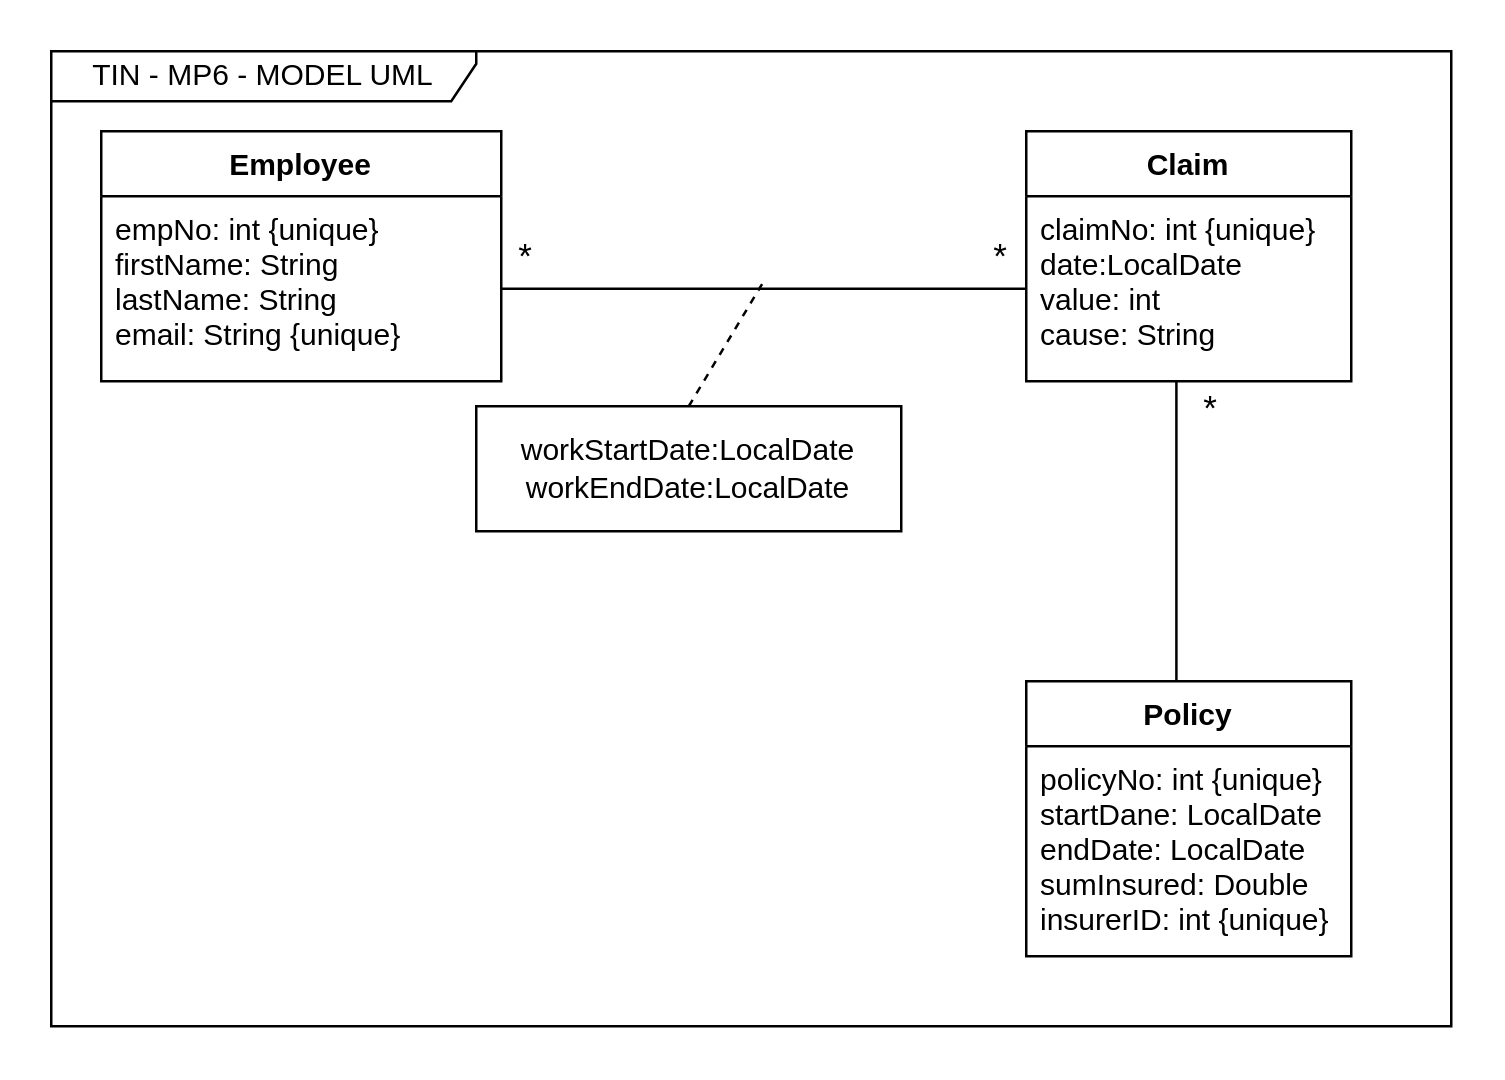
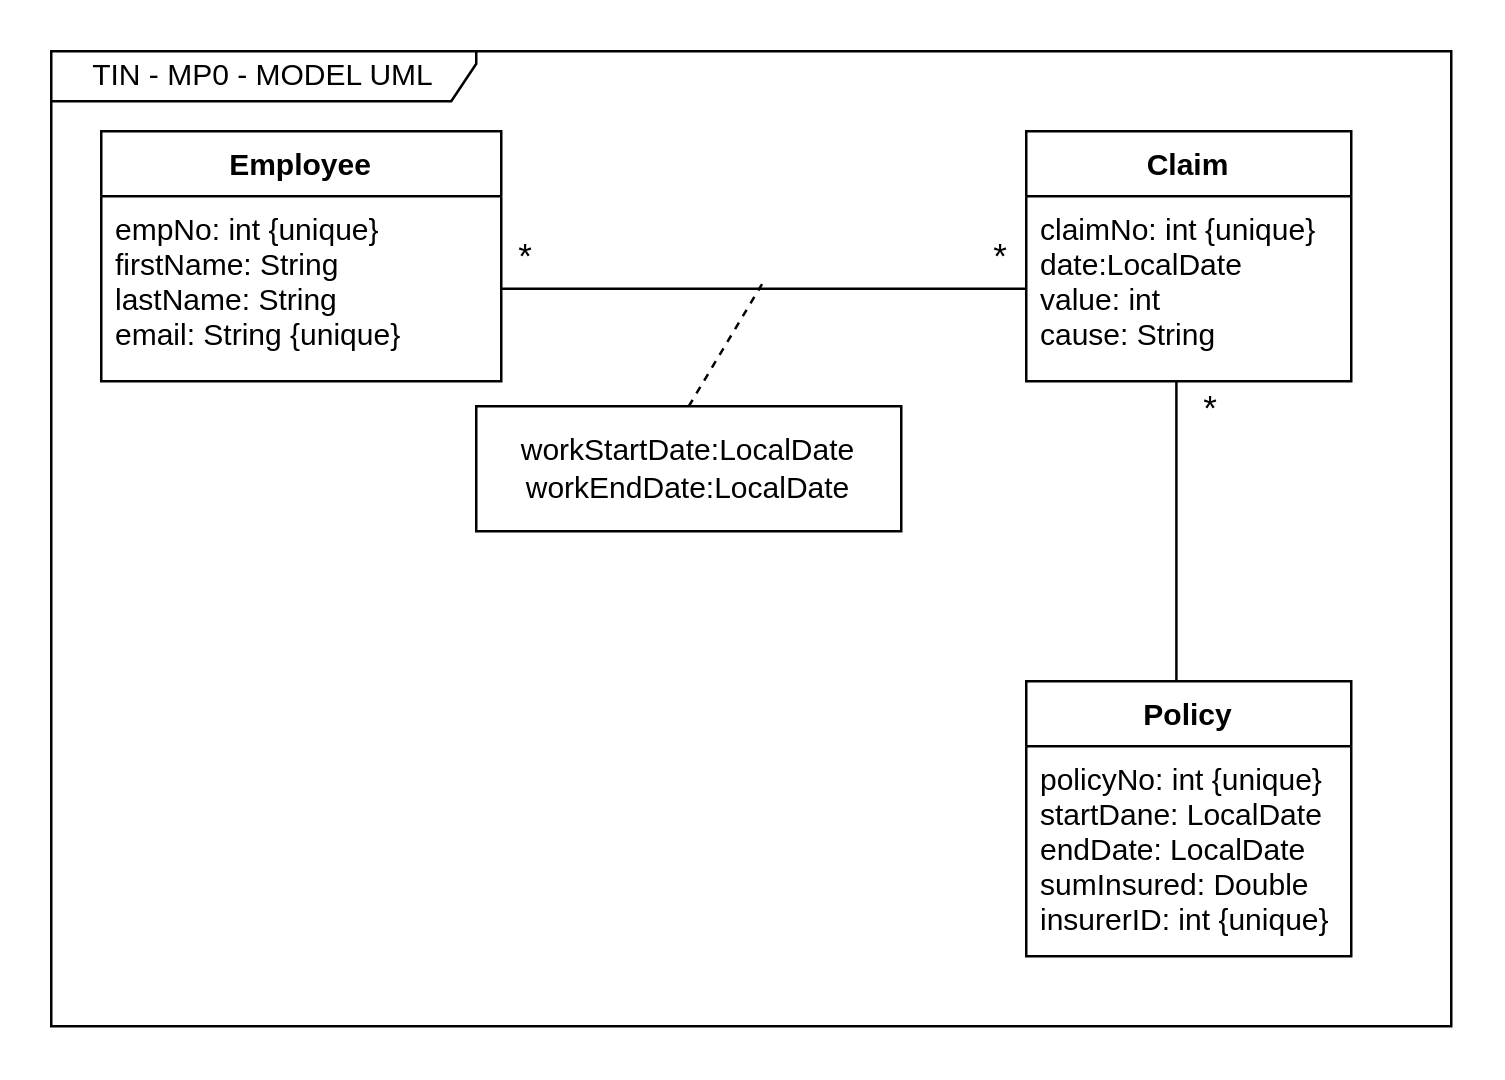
node "TIN - MP6 - MODEL UML": label "TIN - MP6 - MODEL UML" -> "TIN - MP0 - MODEL UML"
